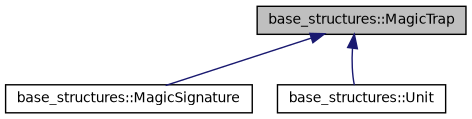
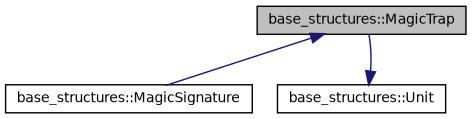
edge "base_structures::Unit" -> "base_structures::MagicTrap": reversed
